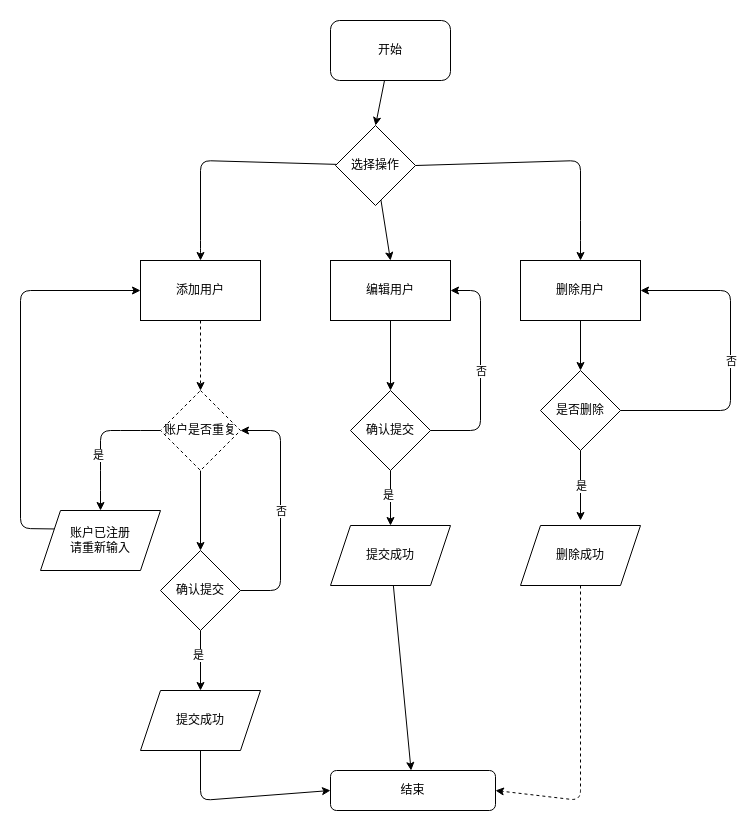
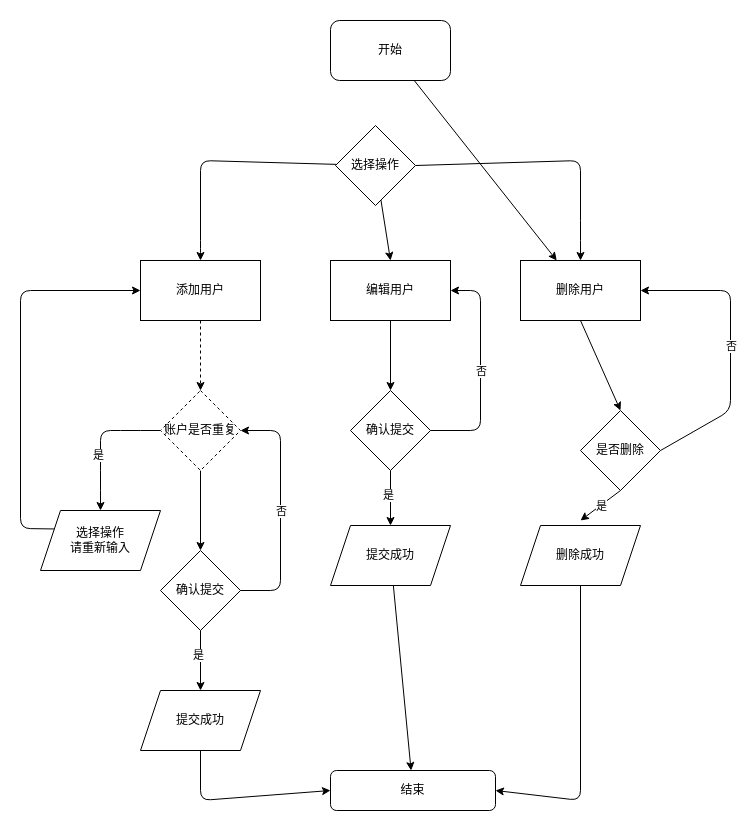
edge "开始" -> "选择操作": now "开始" -> "删除用户"
node "是否删除": moved (581, 411) -> (621, 451)
node "账户已注册 请重新输入": label "账户已注册 请重新输入" -> "选择操作 请重新输入"
edge "删除成功" -> "结束": style dashed -> solid
